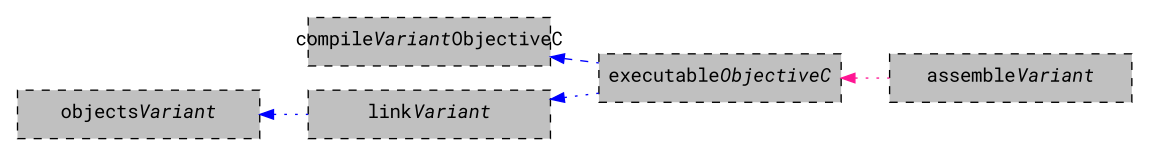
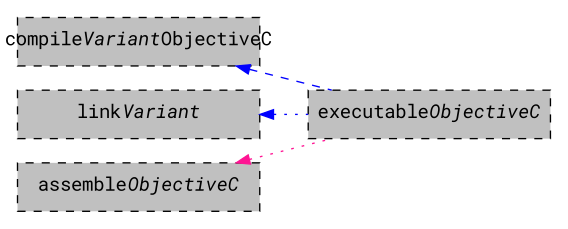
node "assemble": text "Variant" -> "ObjectiveC"
edge "assemble" -> "executable": reversed
node "objects": removed
